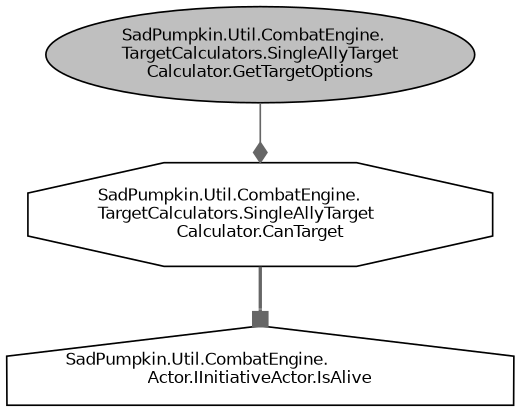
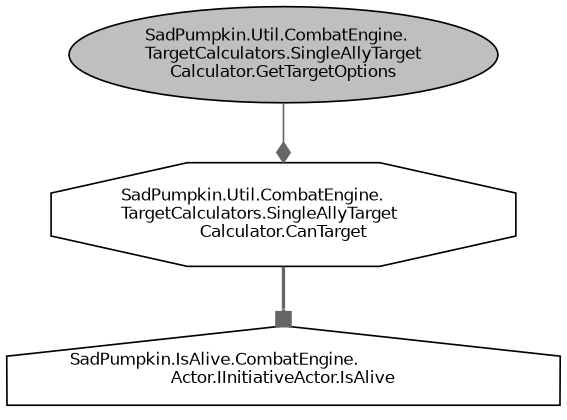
node "SadPumpkin.Util.CombatEngine. Actor.IInitiativeActor.IsAlive": label "SadPumpkin.Util.CombatEngine. Actor.IInitiativeActor.IsAlive" -> "SadPumpkin.IsAlive.CombatEngine. Actor.IInitiativeActor.IsAlive"
